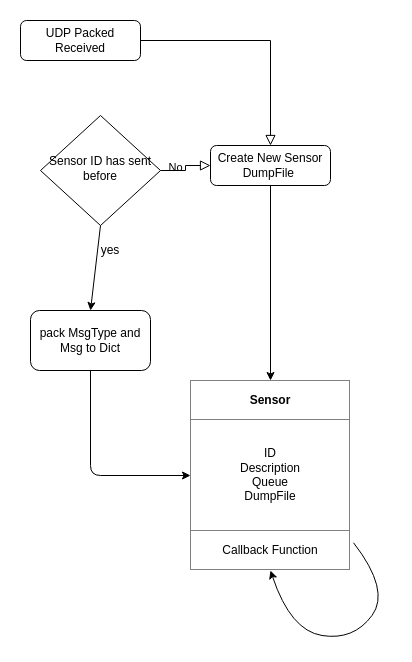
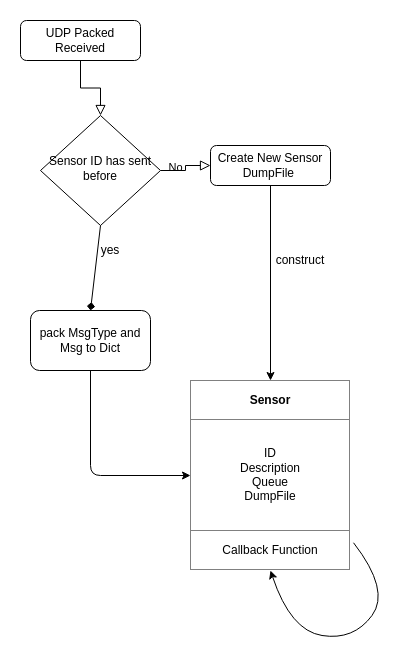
edge "UDP Packed Received" -> "Create New Sensor DumpFile": now "UDP Packed Received" -> "Sensor ID has sent before"
node "construct": added
edge "Sensor ID has sent before" -> "pack MsgType and Msg to Dict": arrowhead classic -> diamond
